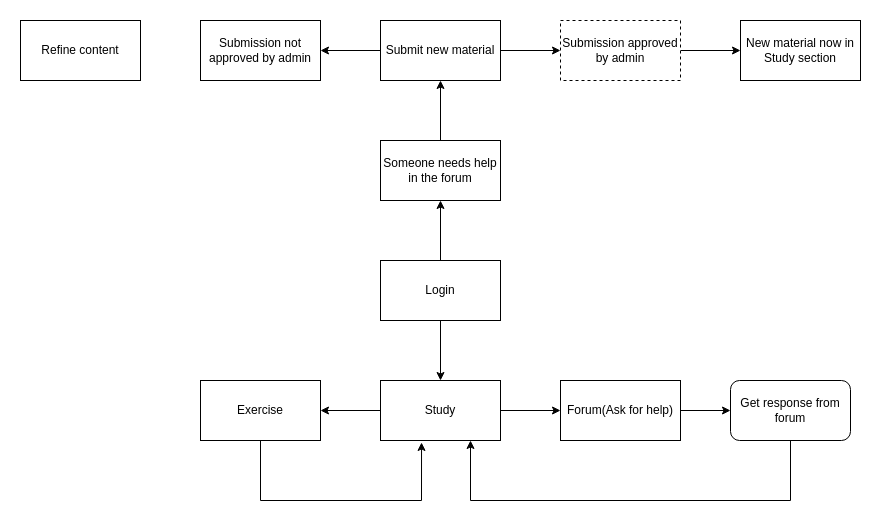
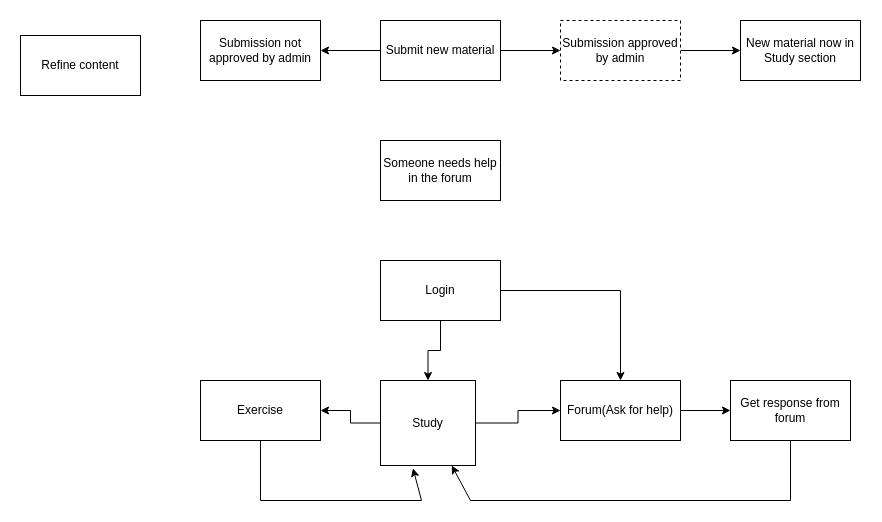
node "Refine content": moved (81, 51) -> (81, 66)
edge "Someone needs help in the forum" -> "Submit new material": removed
edge "Login" -> "Someone needs help in the forum": now "Login" -> "Forum(Ask for help)"
node "Study": size 120x60 -> 95x85
node "Get response from forum": shape rounded rectangle -> rectangle
